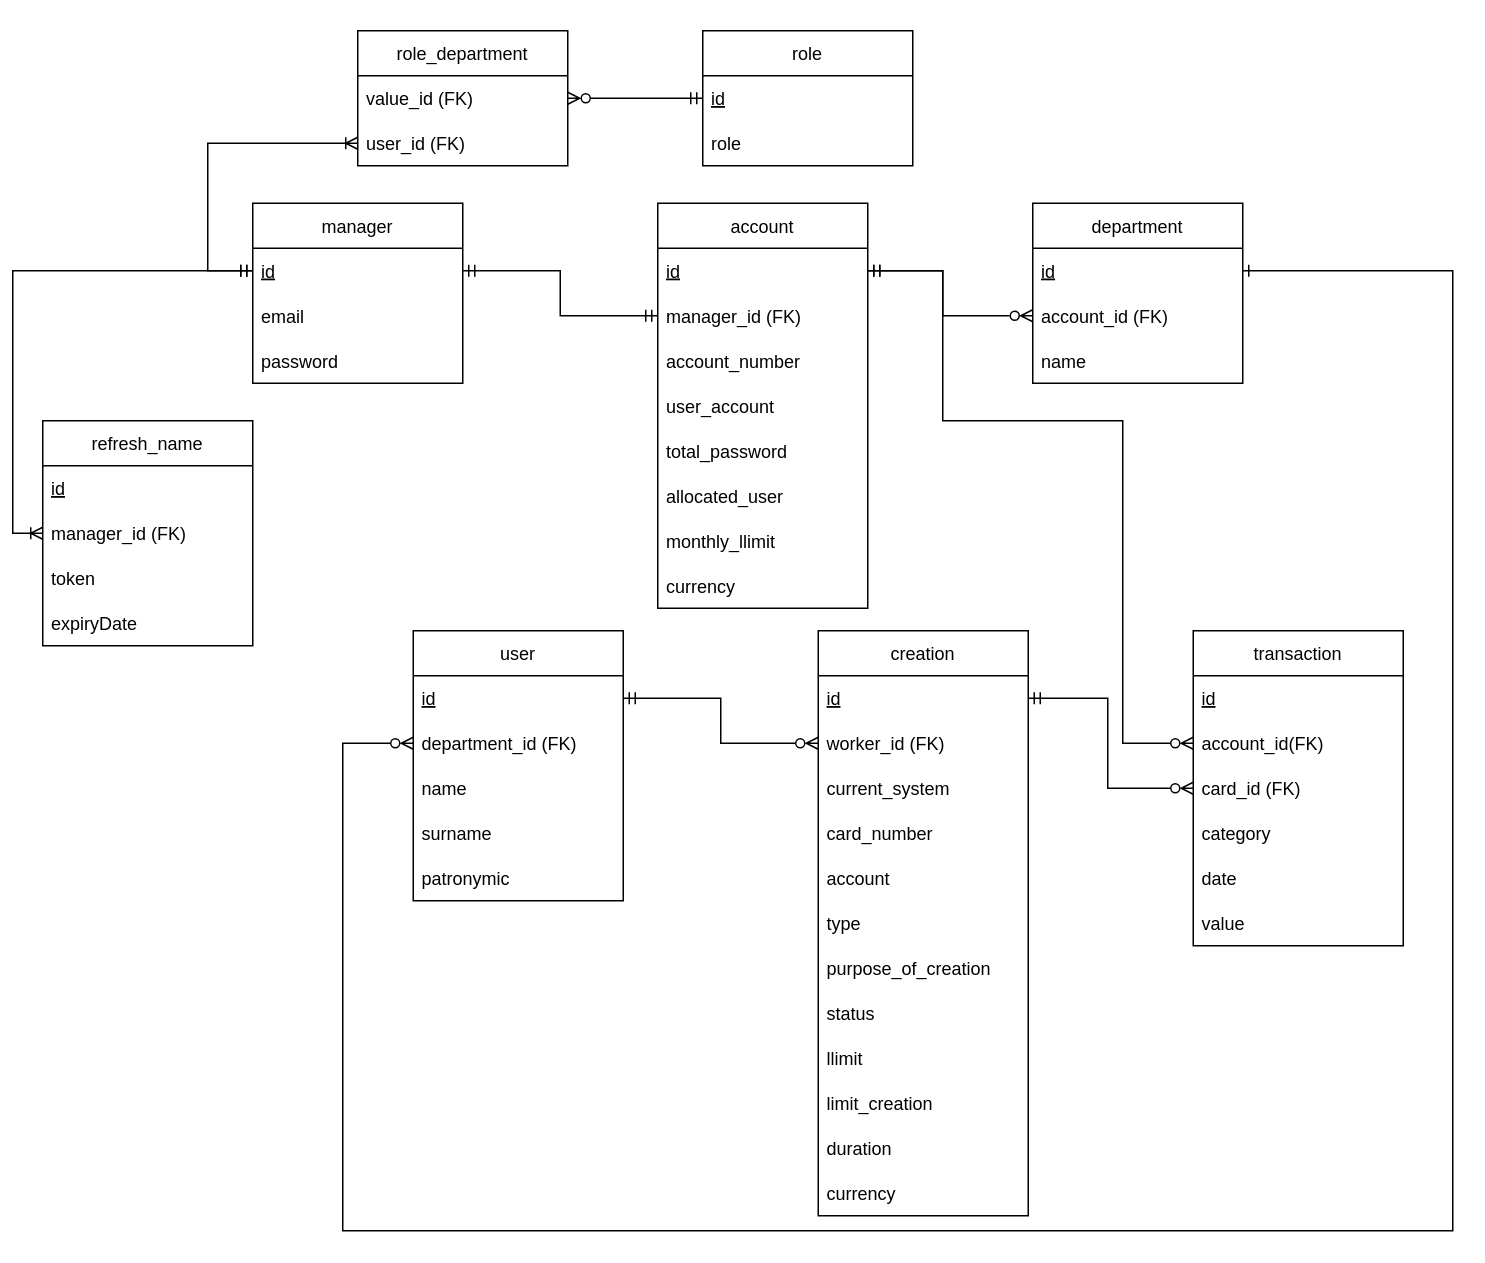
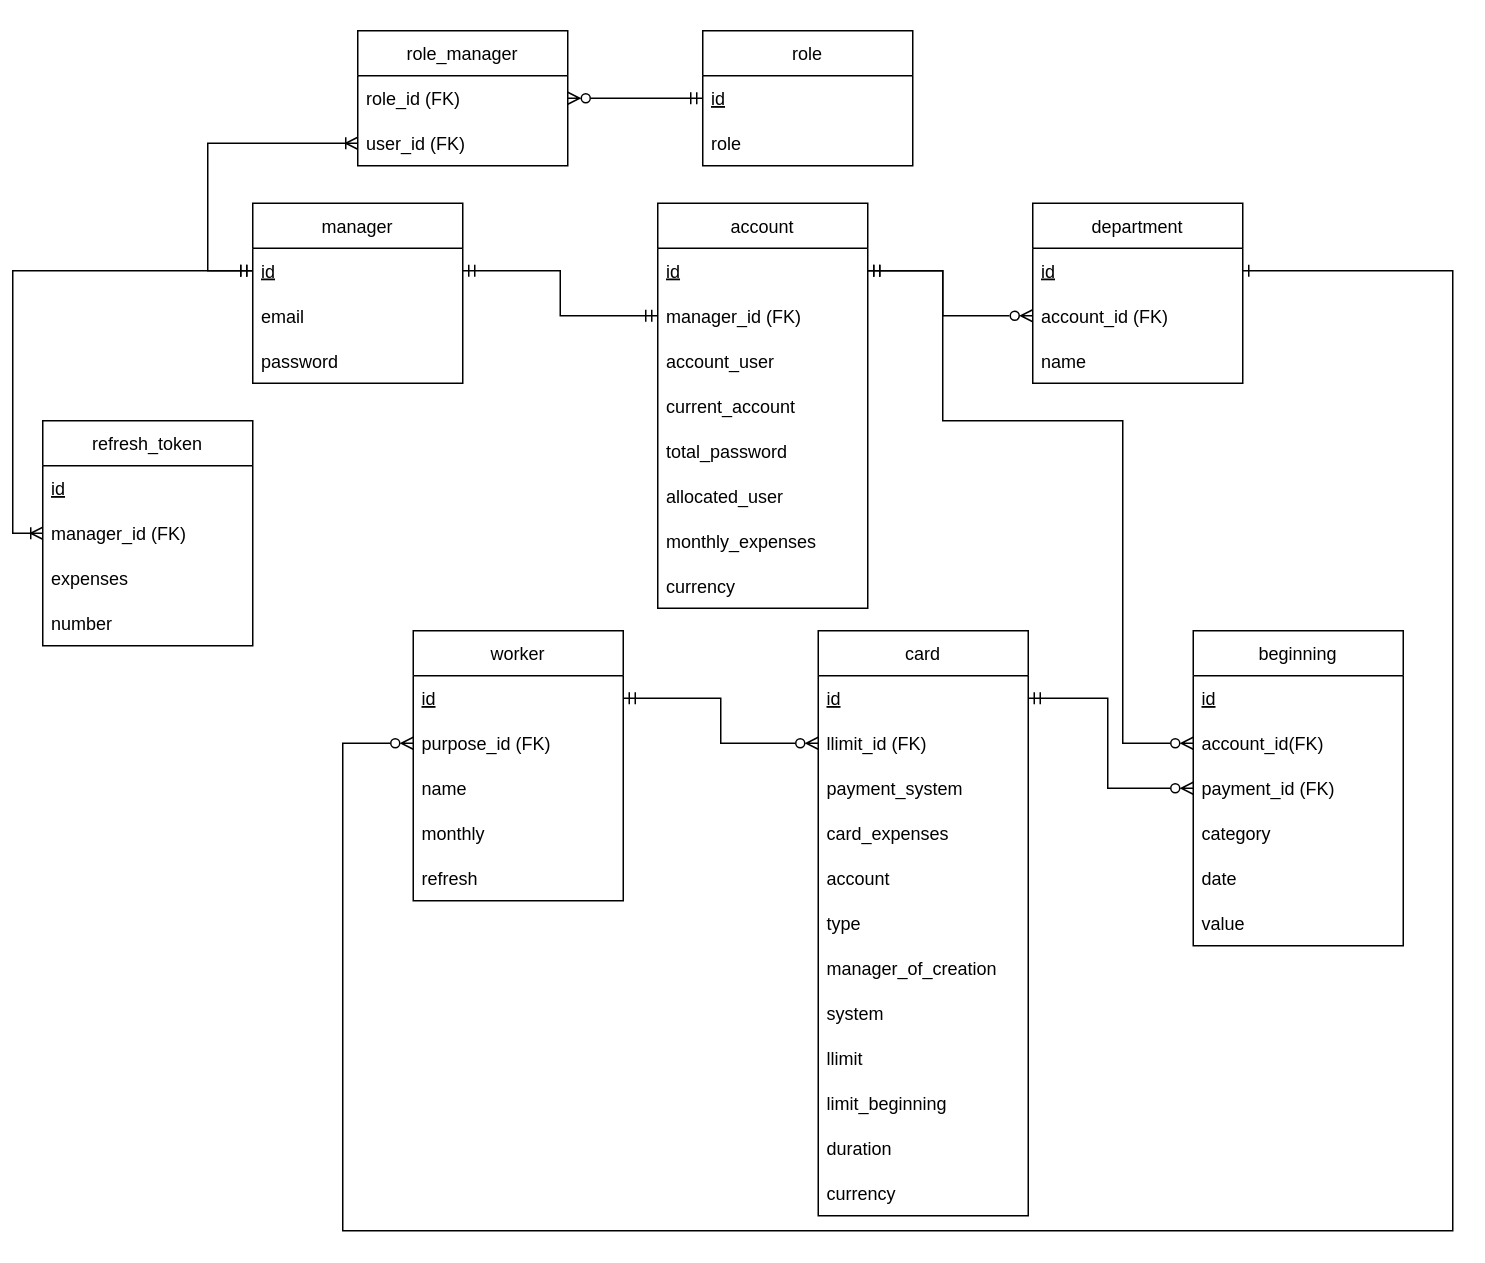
node "role_department": label "role_department" -> "role_manager"
node "value_id (FK)": label "value_id (FK)" -> "role_id (FK)"
node "account_number": label "account_number" -> "account_user"
node "user_account": label "user_account" -> "current_account"
node "refresh_name": label "refresh_name" -> "refresh_token"
node "monthly_llimit": label "monthly_llimit" -> "monthly_expenses"
node "token": label "token" -> "expenses"
node "expiryDate": label "expiryDate" -> "number"
node "user": label "user" -> "worker"
node "creation": label "creation" -> "card"
node "transaction": label "transaction" -> "beginning"
node "department_id (FK)": label "department_id (FK)" -> "purpose_id (FK)"
node "worker_id (FK)": label "worker_id (FK)" -> "llimit_id (FK)"
node "current_system": label "current_system" -> "payment_system"
node "card_id (FK)": label "card_id (FK)" -> "payment_id (FK)"
node "surname": label "surname" -> "monthly"
node "card_number": label "card_number" -> "card_expenses"
node "patronymic": label "patronymic" -> "refresh"
node "purpose_of_creation": label "purpose_of_creation" -> "manager_of_creation"
node "status": label "status" -> "system"
node "limit_creation": label "limit_creation" -> "limit_beginning"
